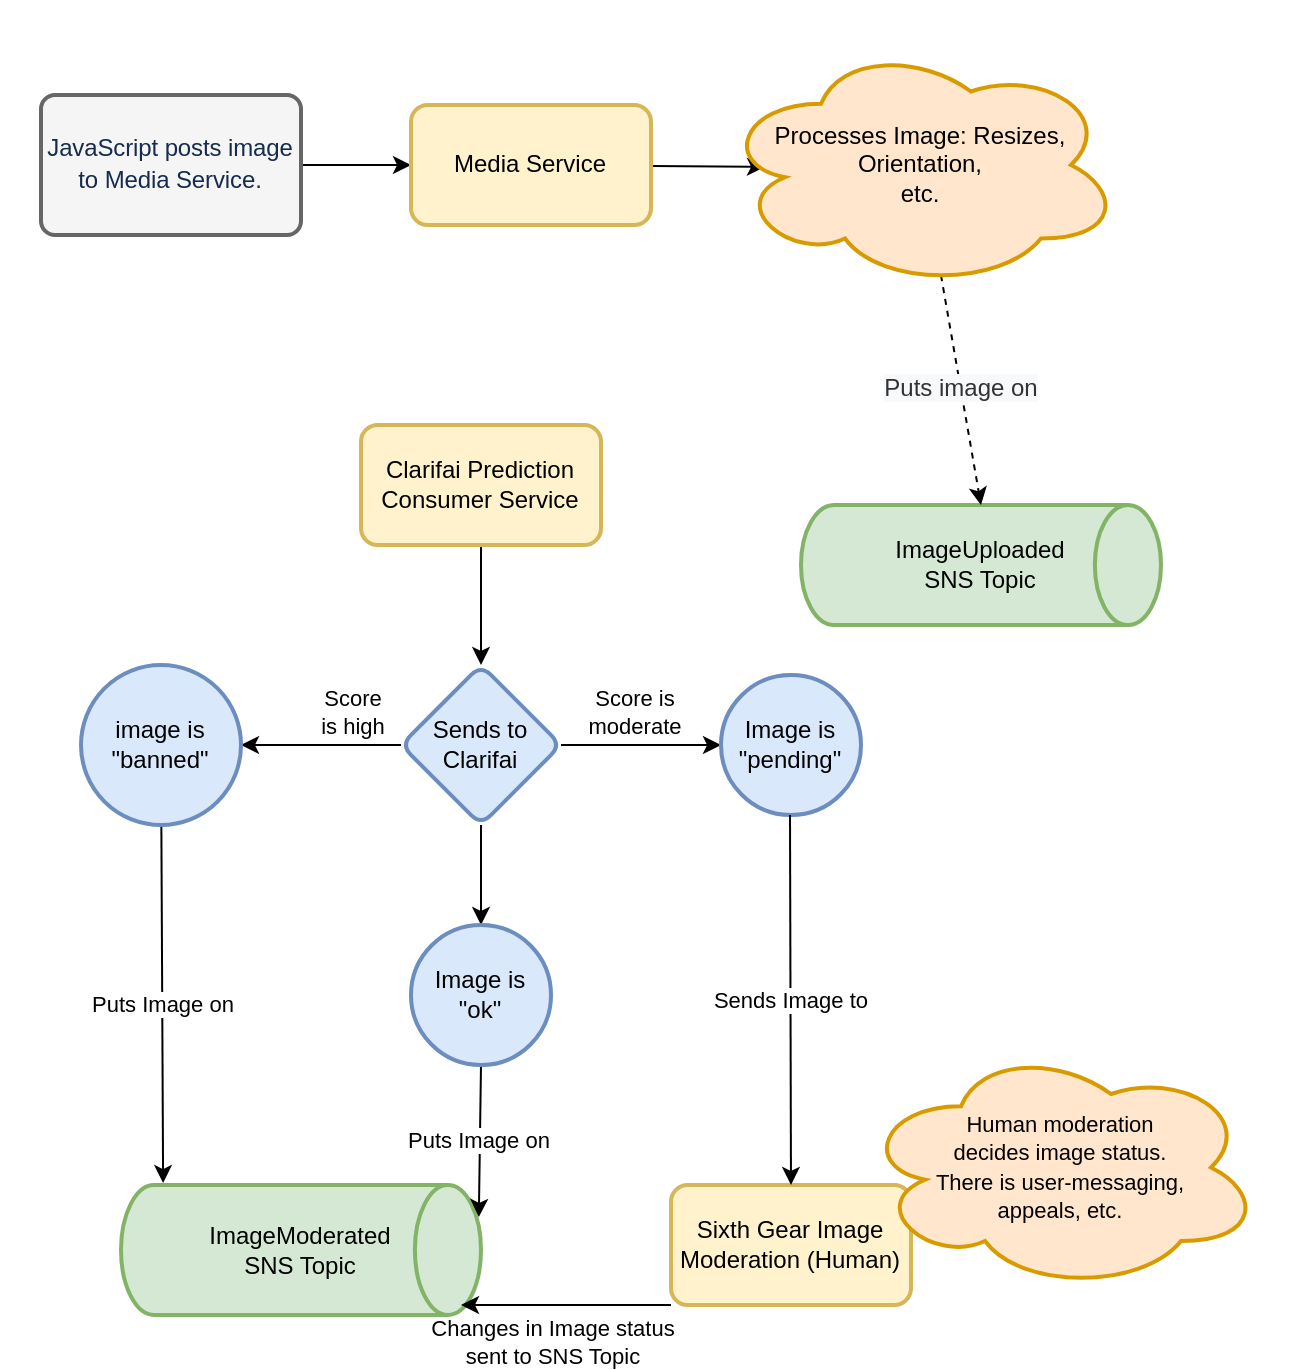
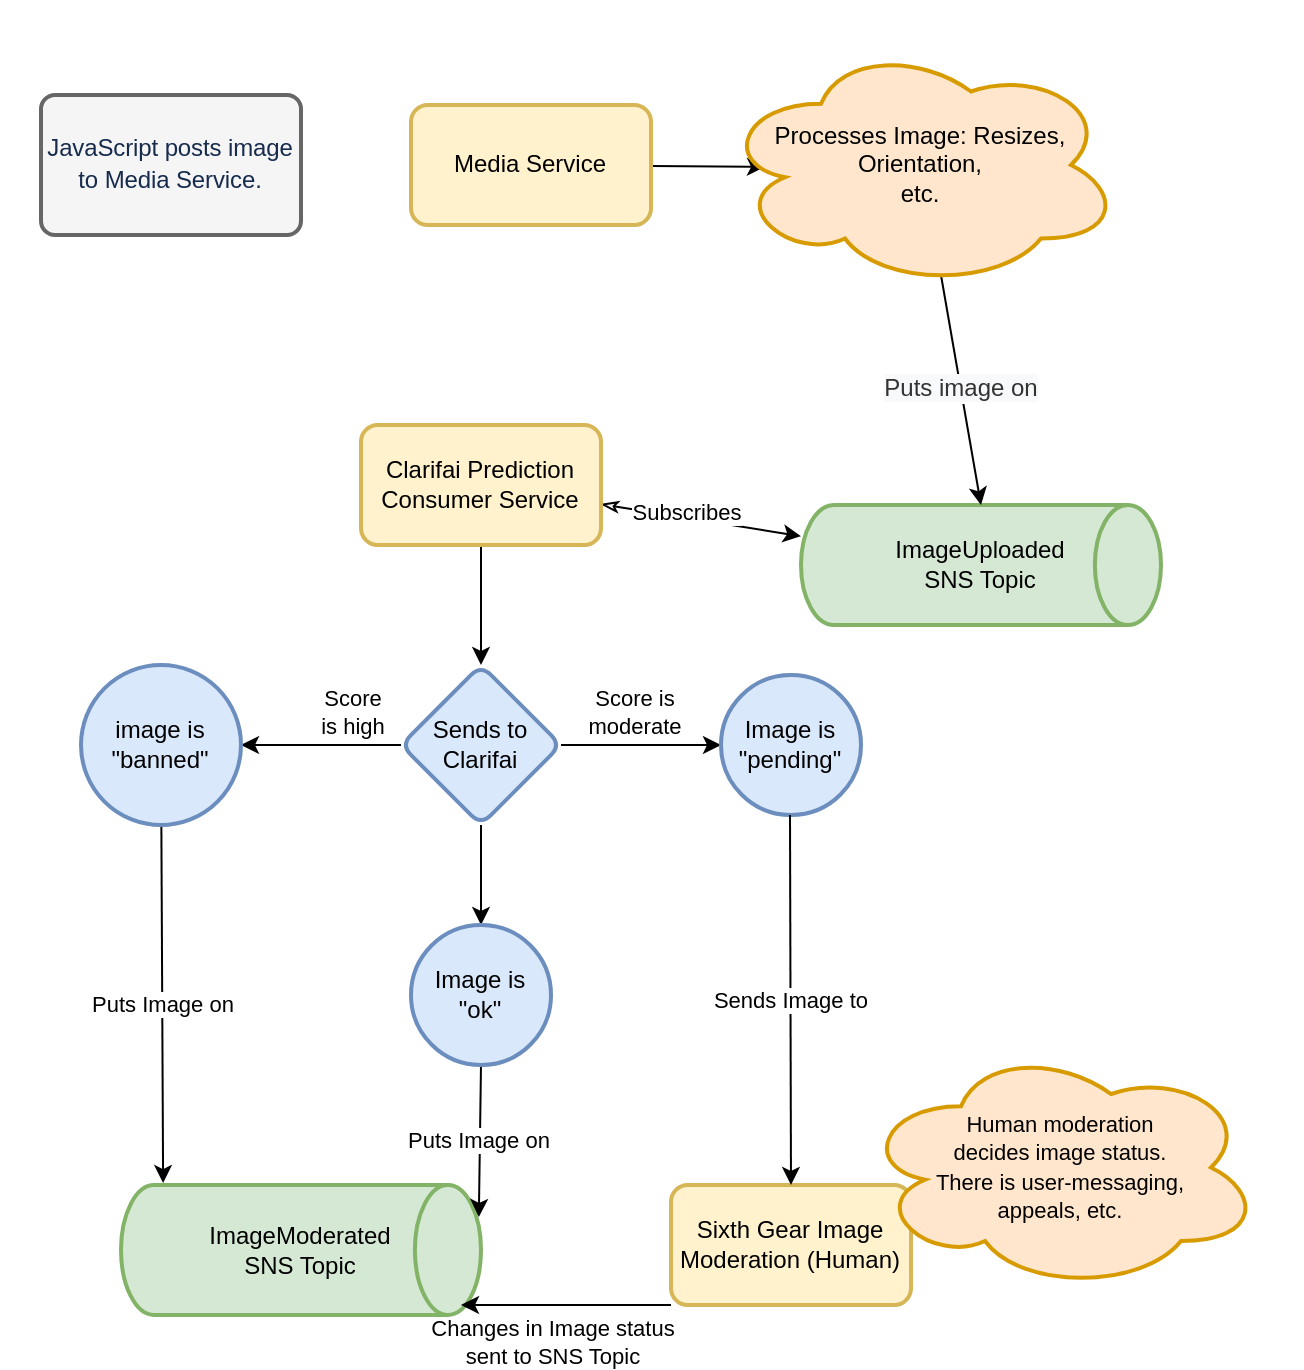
edge "JavaScript posts image to Media Service." -> "Media Service": removed
edge "Processes Image: Resizes, Orientation, etc." -> "ImageUploaded SNS Topic": style dashed -> solid
edge "Clarifai Prediction Consumer Service" -- "ImageUploaded SNS Topic": added, label "Subscribes"
